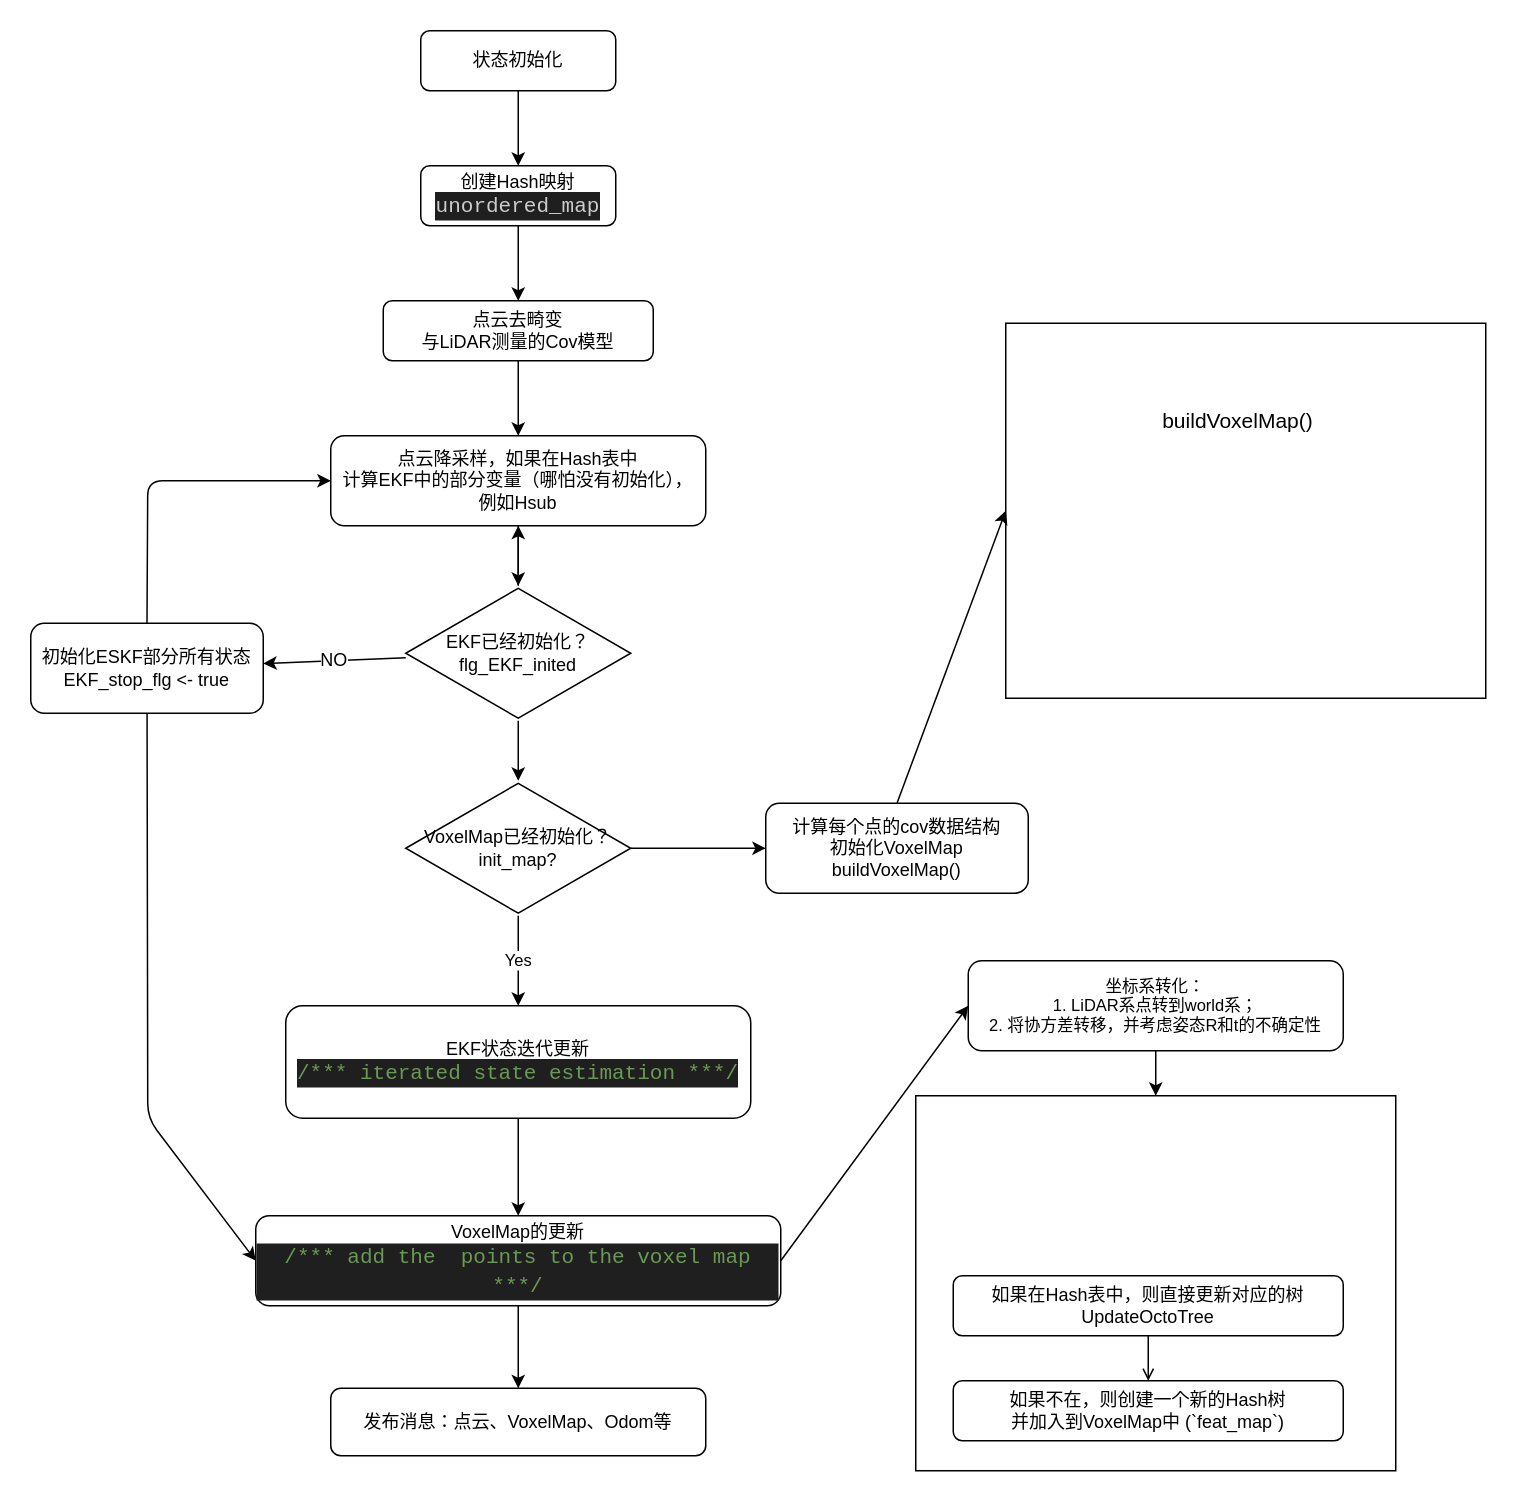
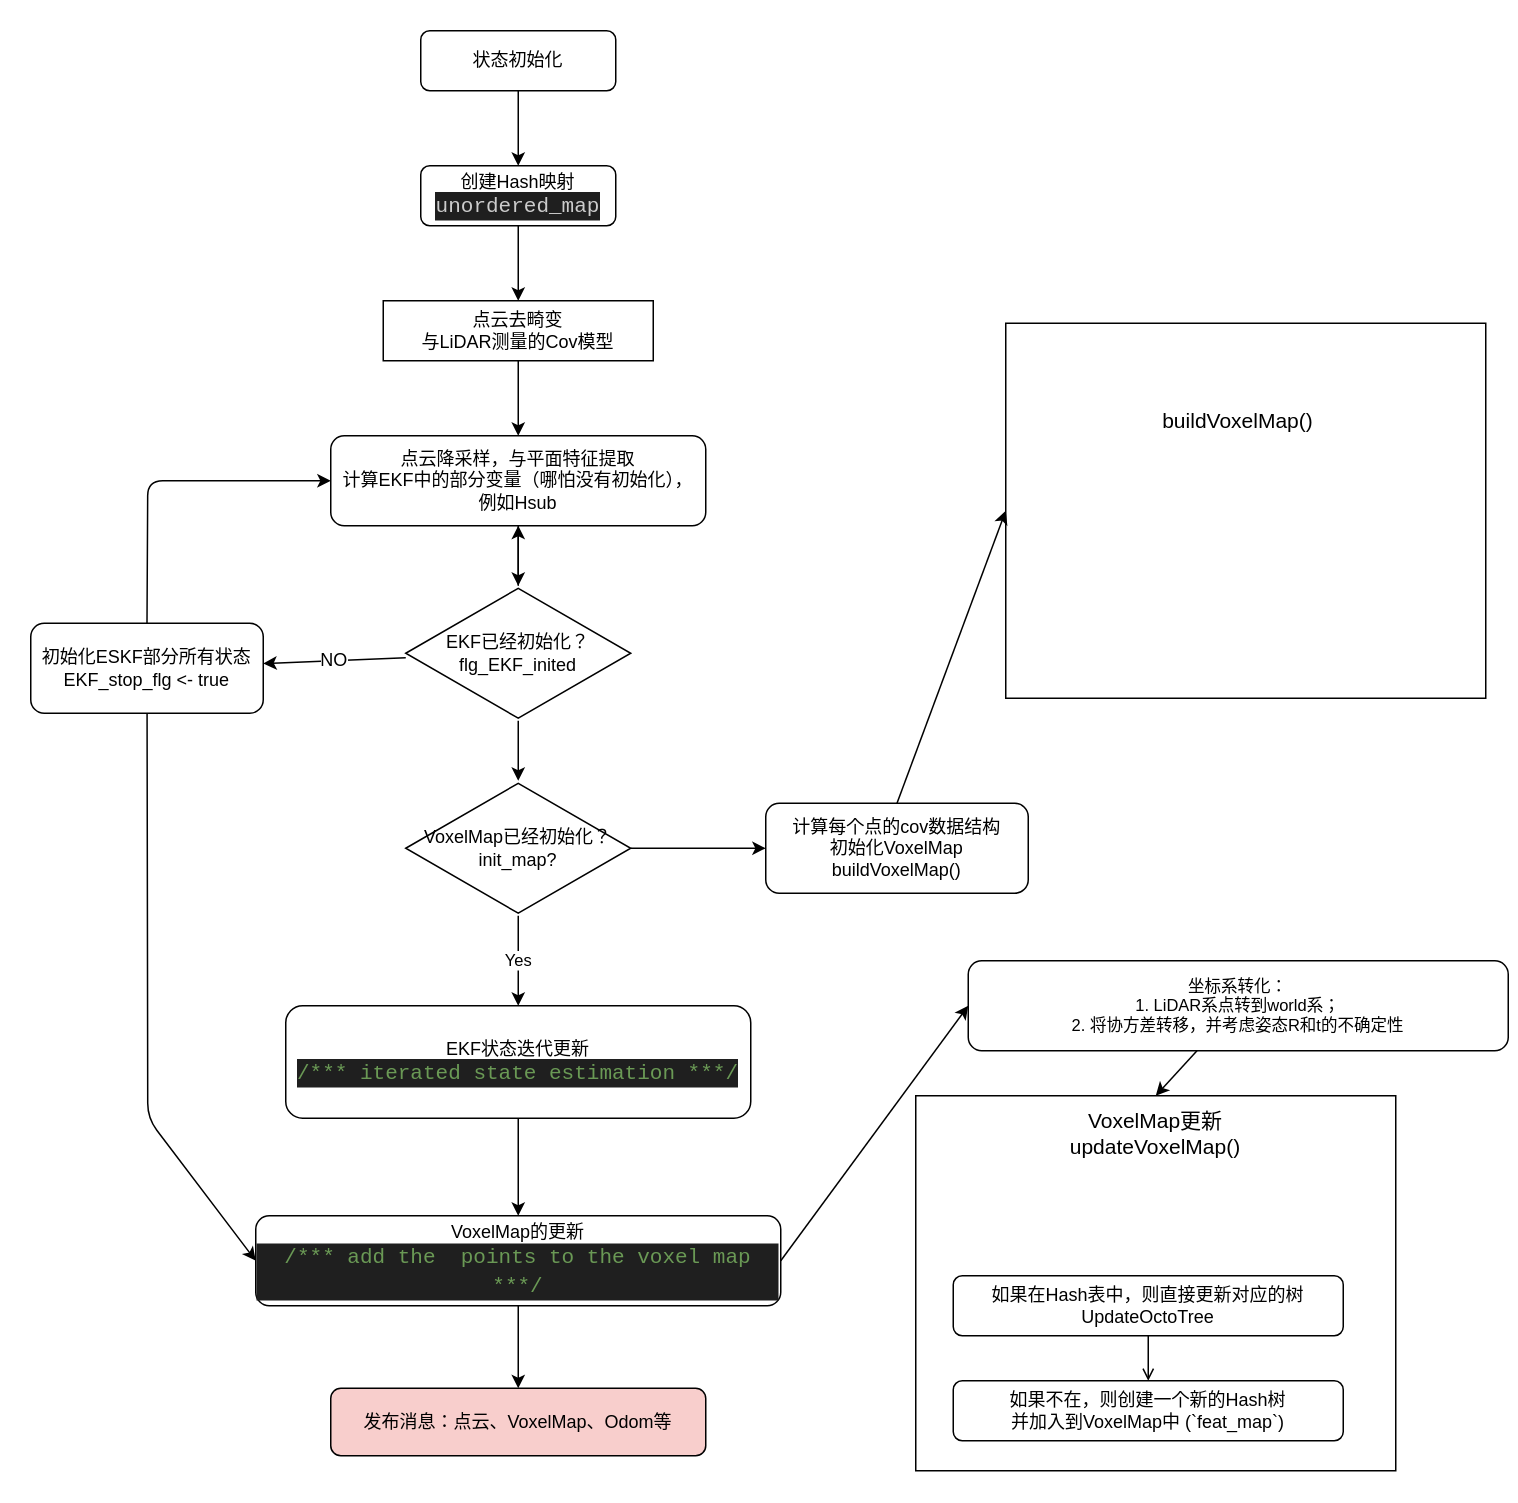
node "点云去畸变 与LiDAR测量的Cov模型": shape rounded rectangle -> rectangle
node "点云降采样，如果在Hash表中 计算EKF中的部分变量（哪怕没有初始化）， 例如Hsub": label "点云降采样，如果在Hash表中 计算EKF中的部分变量（哪怕没有初始化）， 例如Hsub" -> "点云降采样，与平面特征提取 计算EKF中的部分变量（哪怕没有初始化）， 例如Hsub"
node "坐标系转化： 1. LiDAR系点转到world系； 2. 将协方差转移，并考虑姿态R和t的不确定性": size 375x90 -> 540x90
node "VoxelMap更新 updateVoxelMap()": added
node "发布消息：点云、VoxelMap、Odom等": fillcolor #ffffff -> #f8cecc
